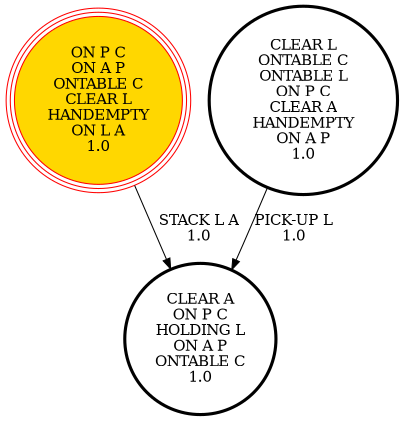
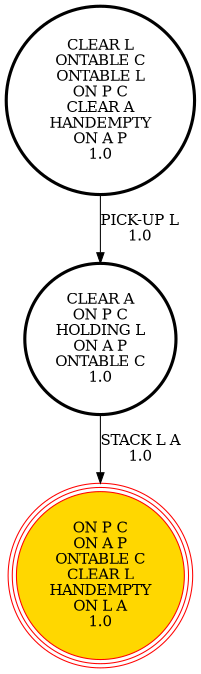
edge "ON P C ON A P ONTABLE C CLEAR L HANDEMPTY ON L A 1.0" -> "CLEAR A ON P C HOLDING L ON A P ONTABLE C 1.0": reversed
